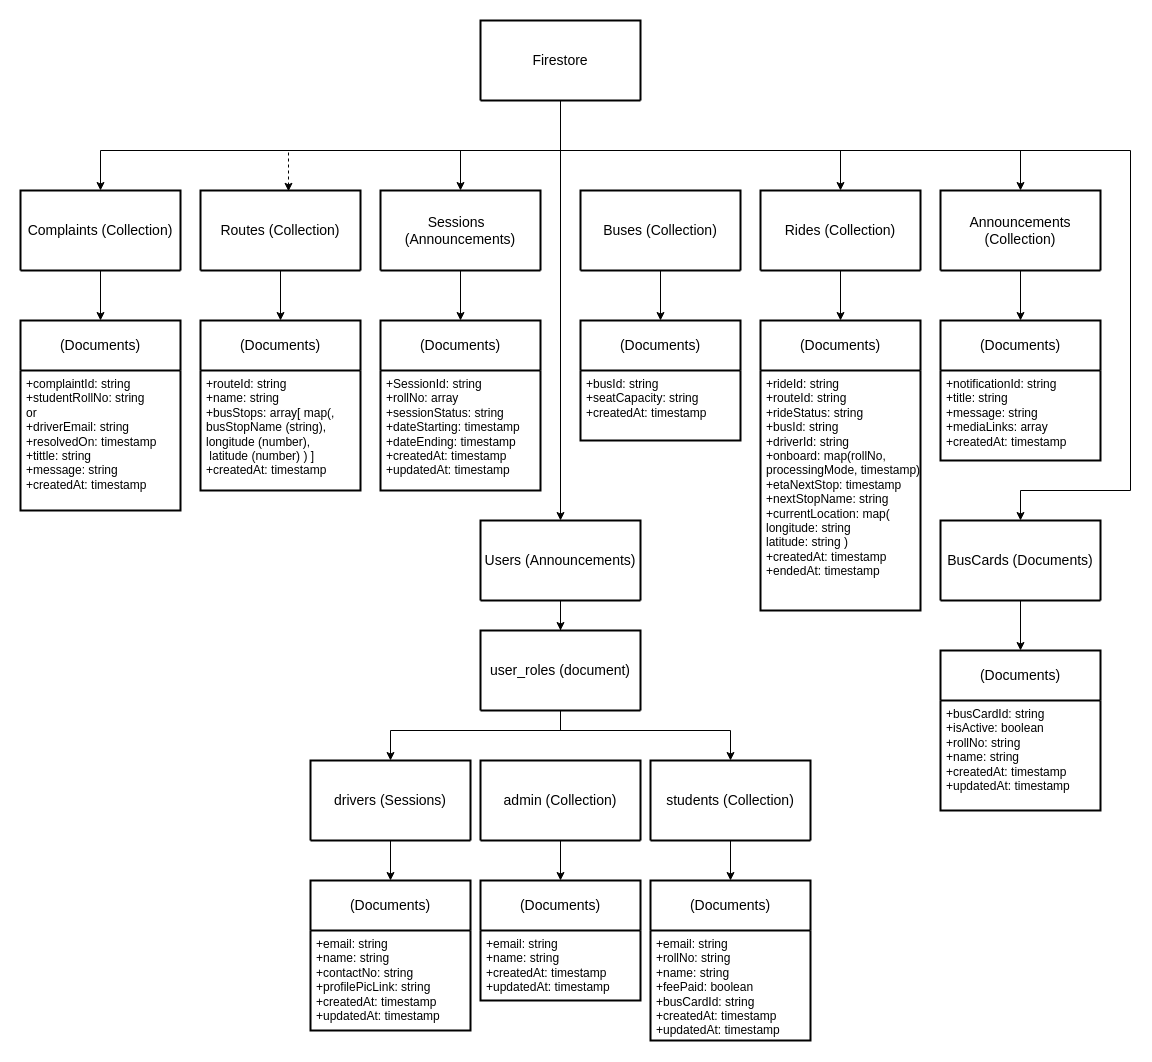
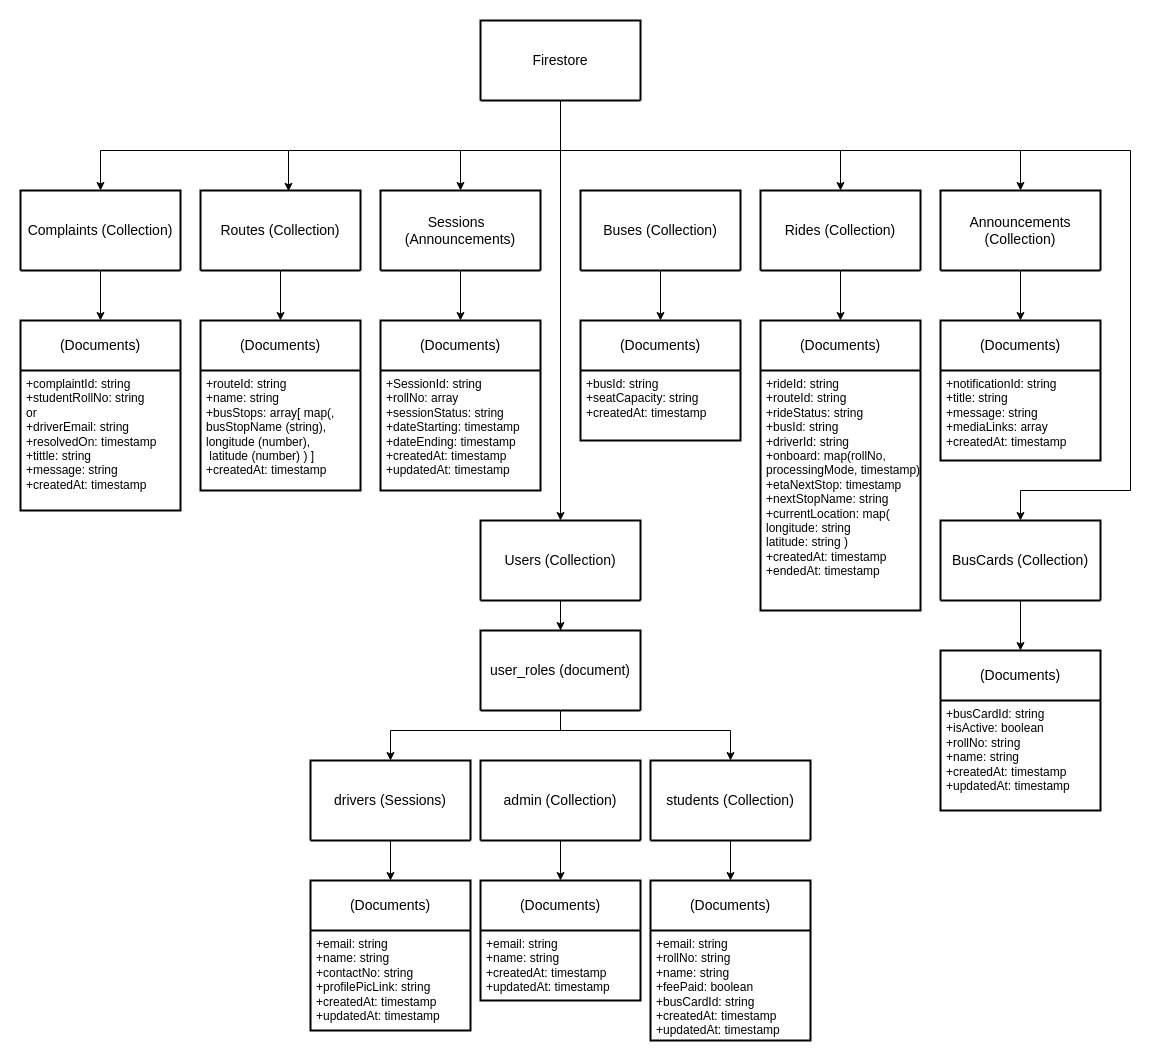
edge "Firestore" -> "Routes (Collection)": style dashed -> solid
node "Users (Announcements)": label "Users (Announcements)" -> "Users (Collection)"
node "BusCards (Documents)": label "BusCards (Documents)" -> "BusCards (Collection)"
